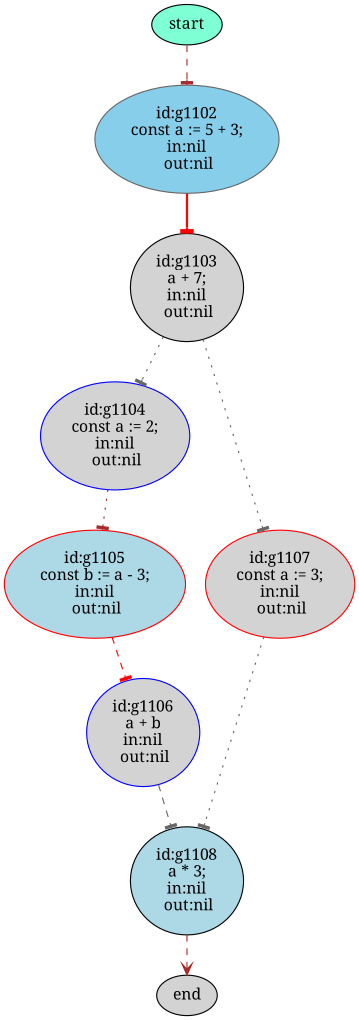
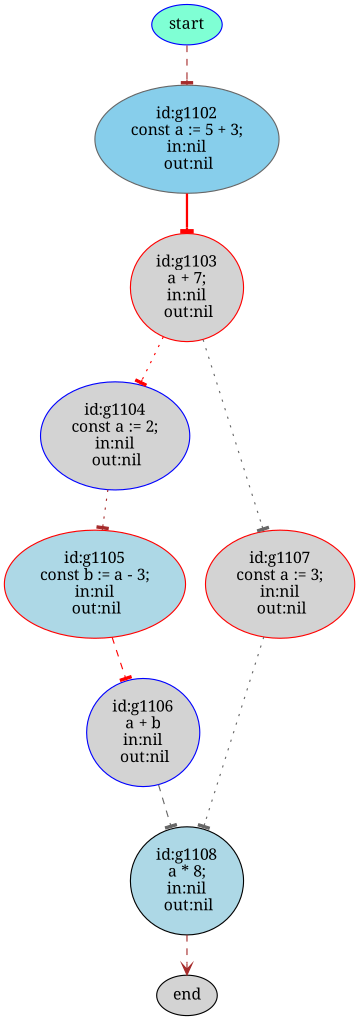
node "start": color black -> blue
node "id:g1103 a + 7; in:nil out:nil": color black -> red
edge "id:g1103 a + 7; in:nil out:nil" -> "id:g1104 const a := 2; in:nil out:nil": color gray40 -> red
node "id:g1108 a * 3; in:nil out:nil": label "id:g1108 a * 3; in:nil out:nil" -> "id:g1108 a * 8; in:nil out:nil"
